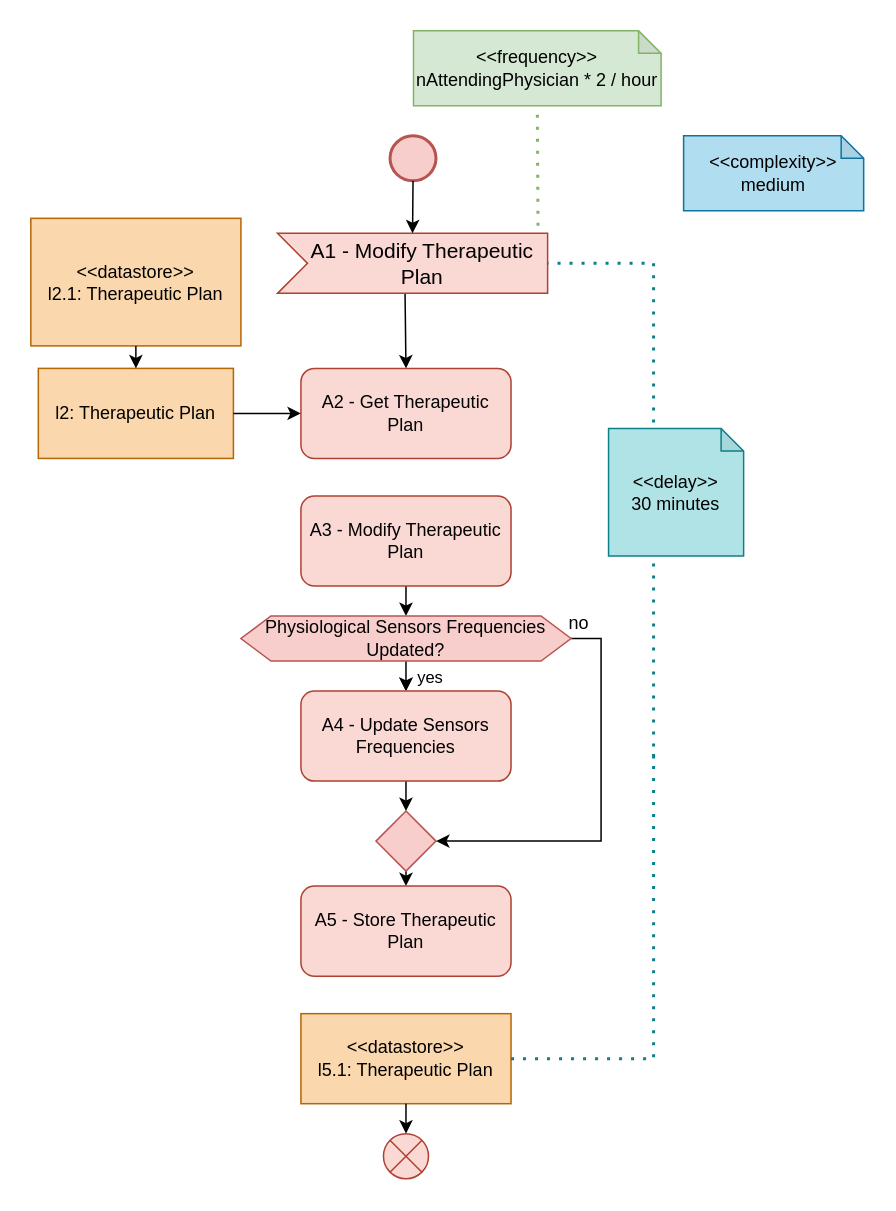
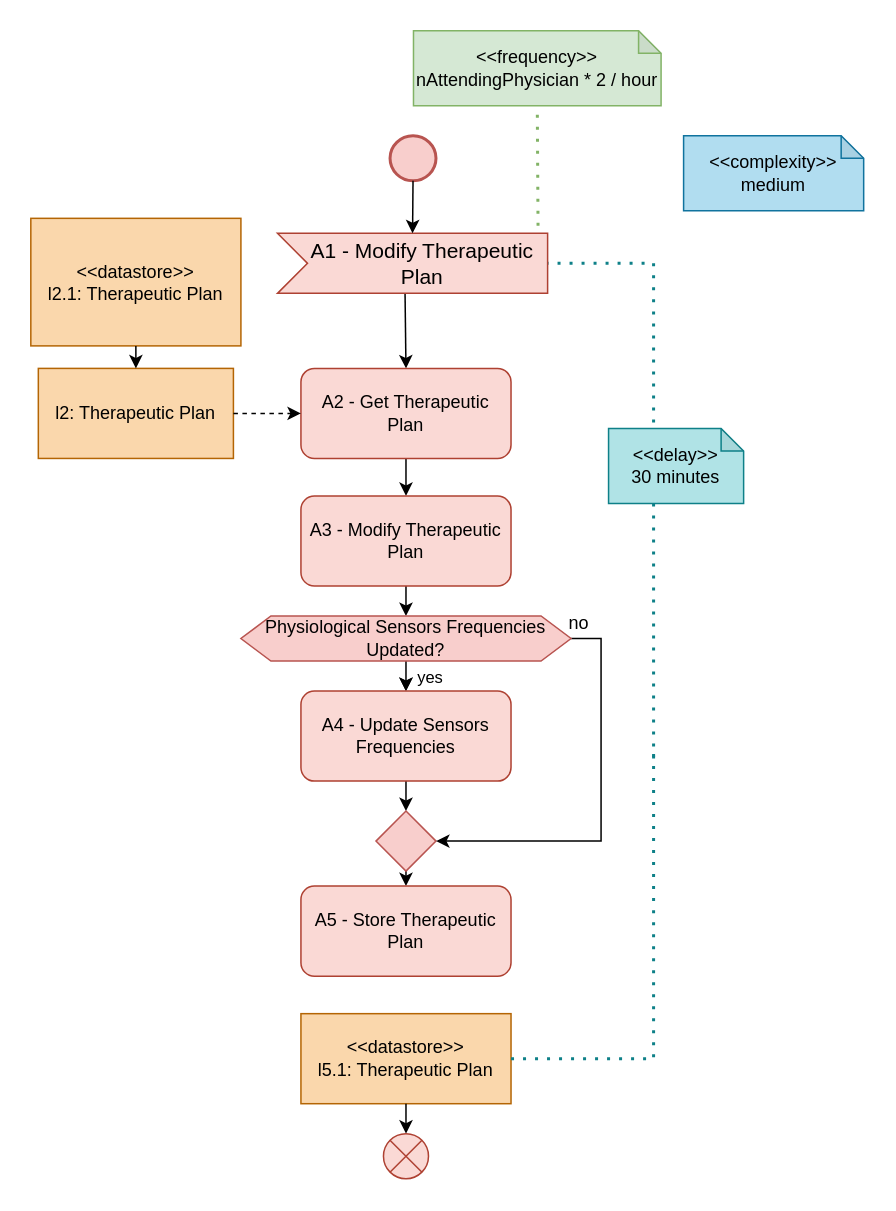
edge "l2: Therapeutic Plan" -> "A2 - Get Therapeutic Plan": style solid -> dashed
edge "A2 - Get Therapeutic Plan" -> "A3 - Modify Therapeutic Plan": added
node "<<delay>> 30 minutes": size 135x128 -> 135x75
